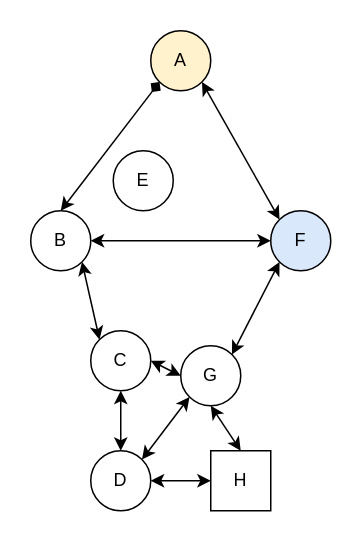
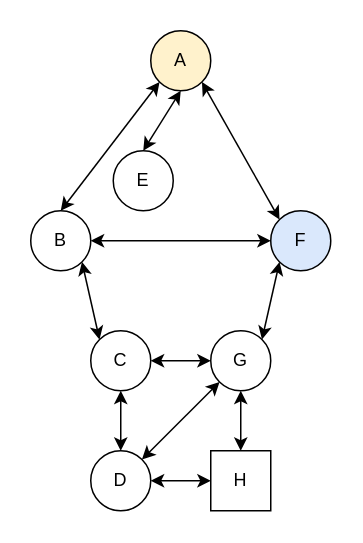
edge "A" -- "B": arrowhead diamond -> classic
edge "A" -- "E": added
node "G": moved (211, 376) -> (241, 361)
